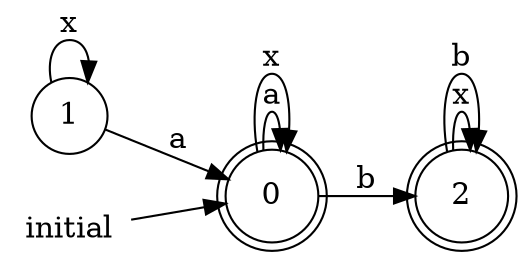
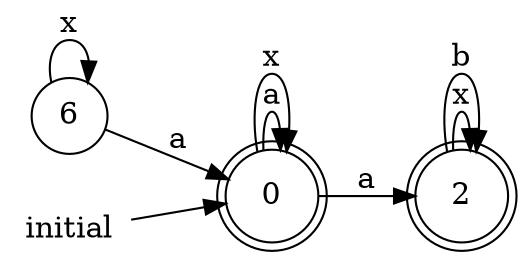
node "1": label "1" -> "6"
edge "0" -> "2": label "b" -> "a"
